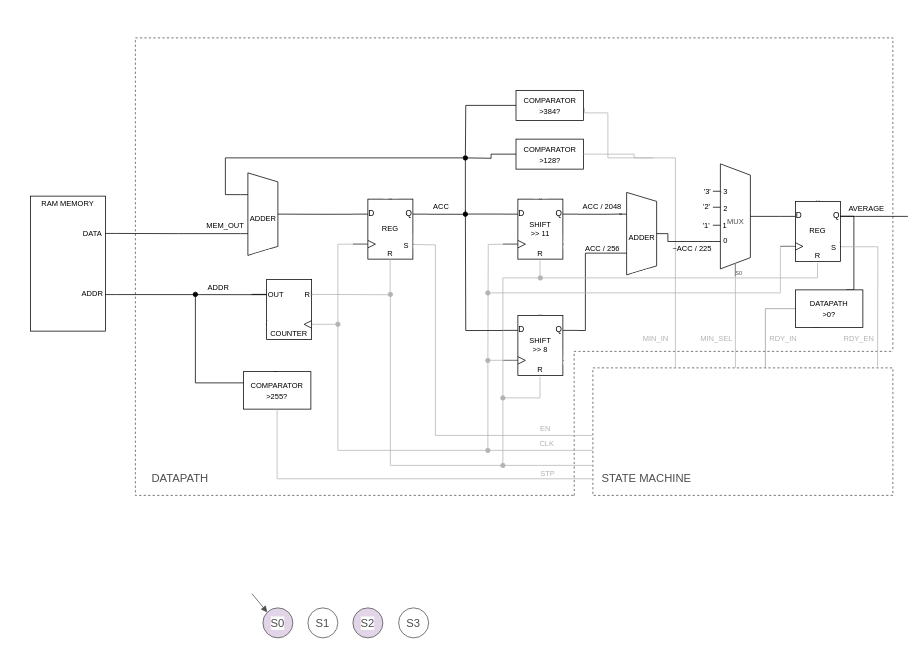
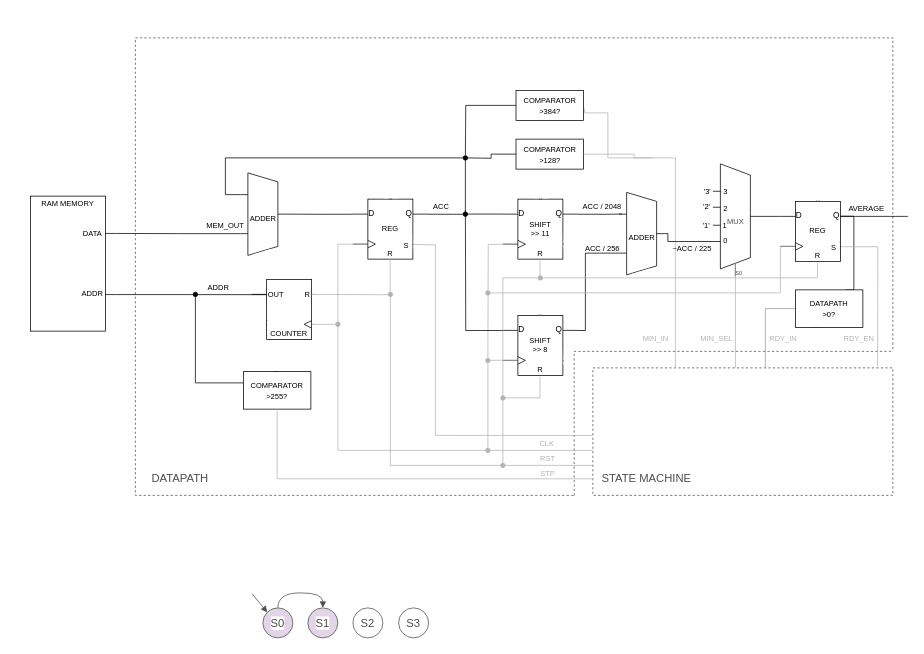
node "EN": removed
node "RST": added
edge "S0" -> "S1": added
node "S1": fillcolor #ffffff -> #e1d5e7
node "S2": fillcolor #e1d5e7 -> #ffffff
